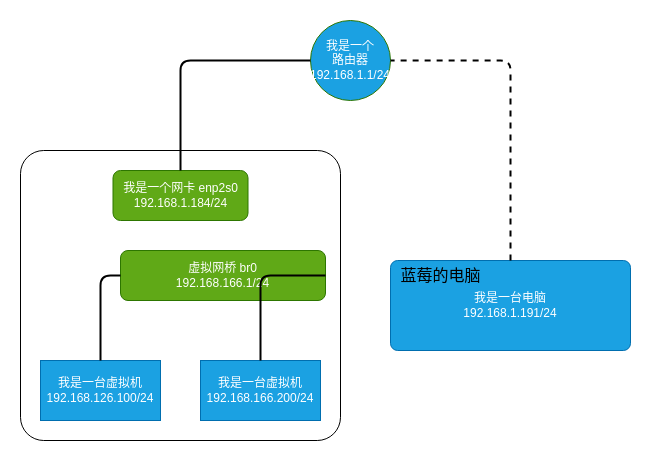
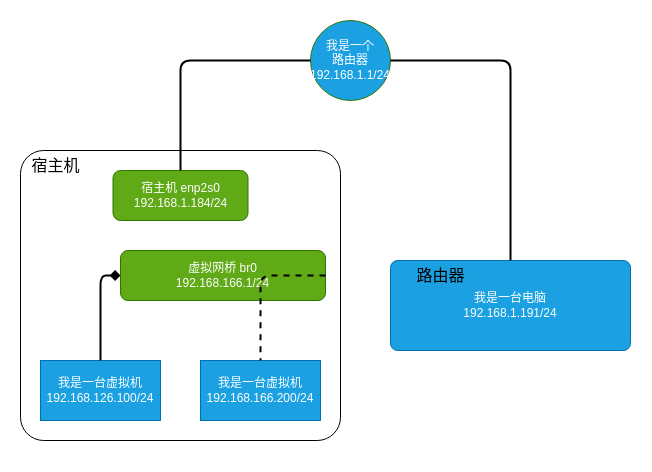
edge "我是一个 路由器 192.168.1.1/24" -- "我是一台电脑 192.168.1.191/24": style dashed -> solid
node "宿主机": added
node "我是一个网卡 enp2s0 192.168.1.184/24": label "我是一个网卡 enp2s0 192.168.1.184/24" -> "宿主机 enp2s0 192.168.1.184/24"
edge "虚拟网桥 br0 192.168.166.1/24" -- "我是一台虚拟机 192.168.126.100/24": arrowhead none -> diamond
node "蓝莓的电脑": label "蓝莓的电脑" -> "路由器"
edge "虚拟网桥 br0 192.168.166.1/24" -- "我是一台虚拟机 192.168.166.200/24": style solid -> dashed
